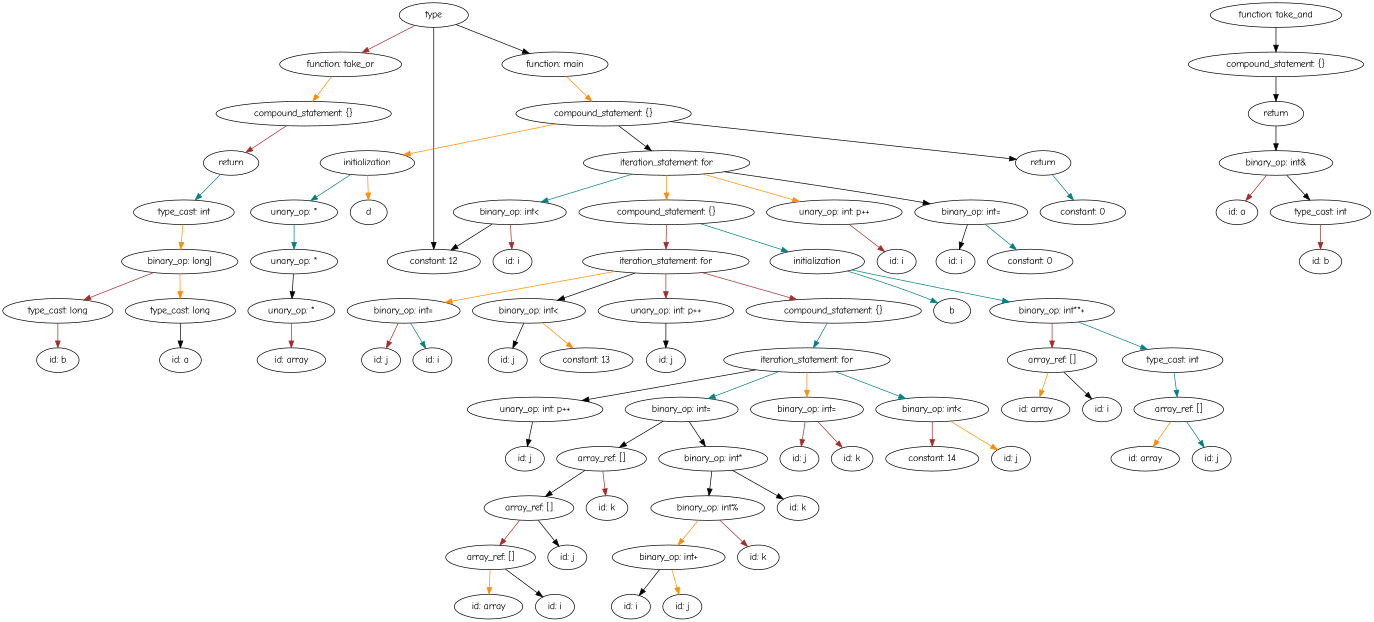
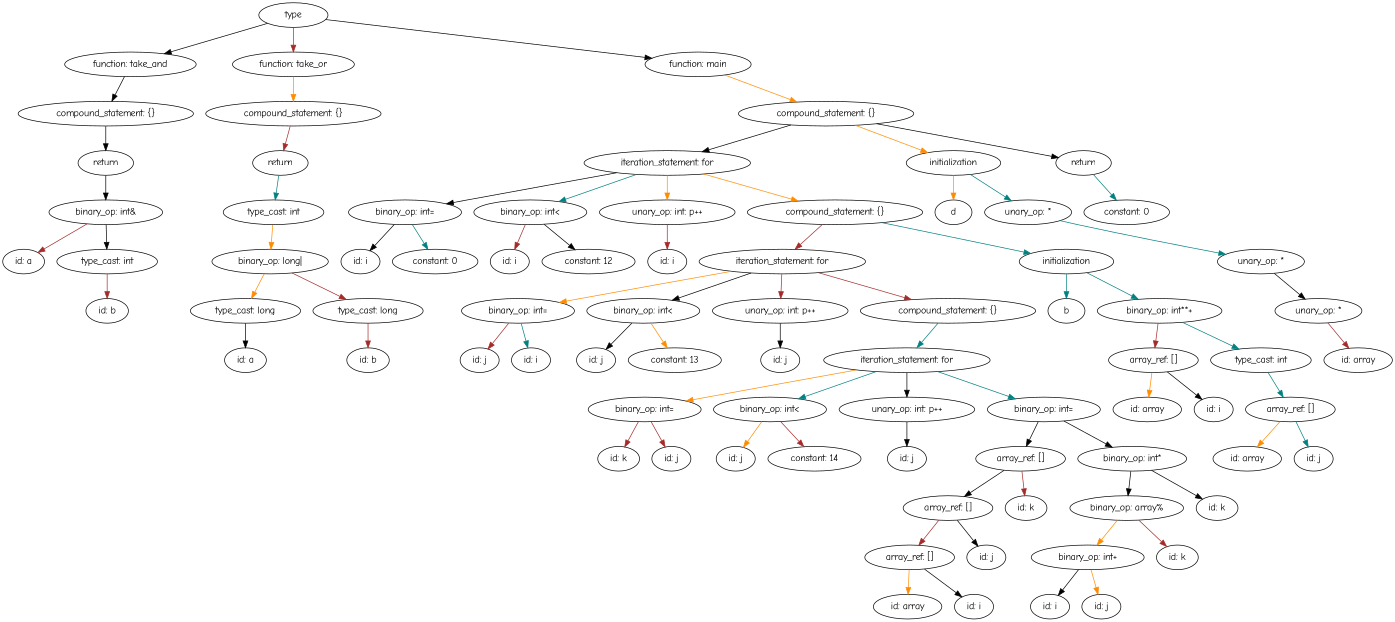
edge "type" -> "constant: 12": now "type" -> "function: take_and"
node "binary_op: int%": label "binary_op: int%" -> "binary_op: array%"
